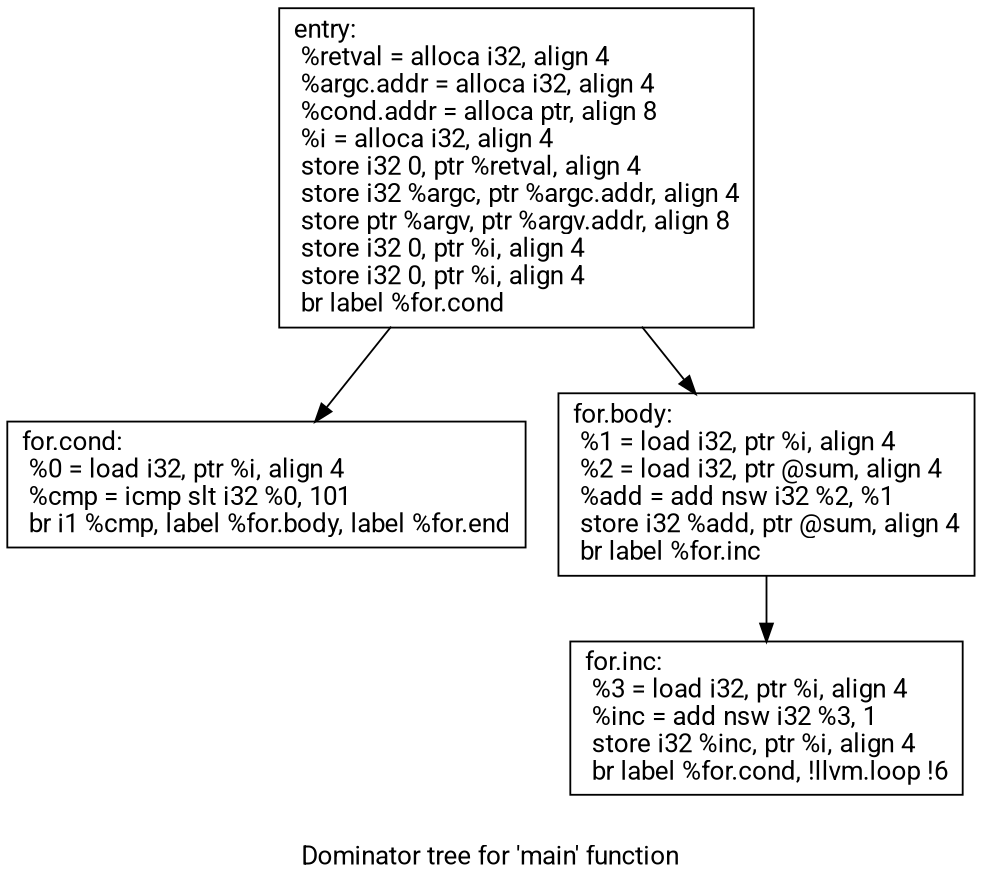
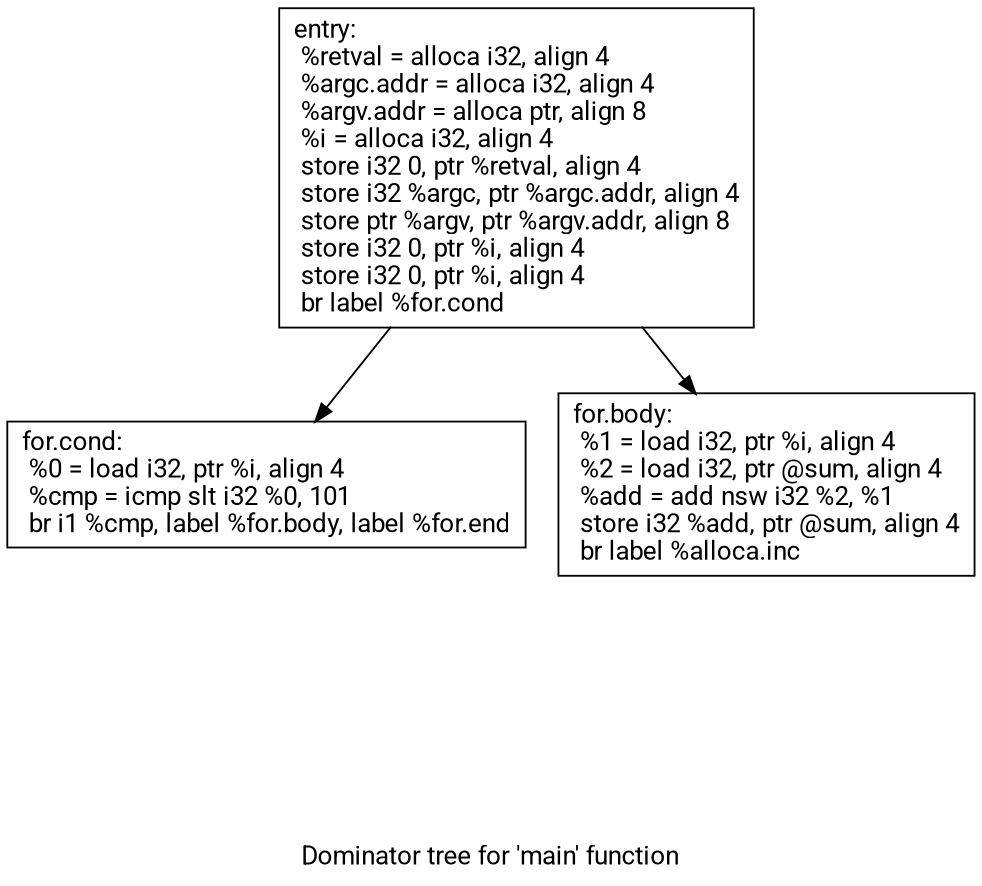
node "entry:": text "%cond.addr = alloca ptr, align 8" -> "%argv.addr = alloca ptr, align 8"
node "for.body:": text "br label %for.inc" -> "br label %alloca.inc"
node "for.inc:": removed
